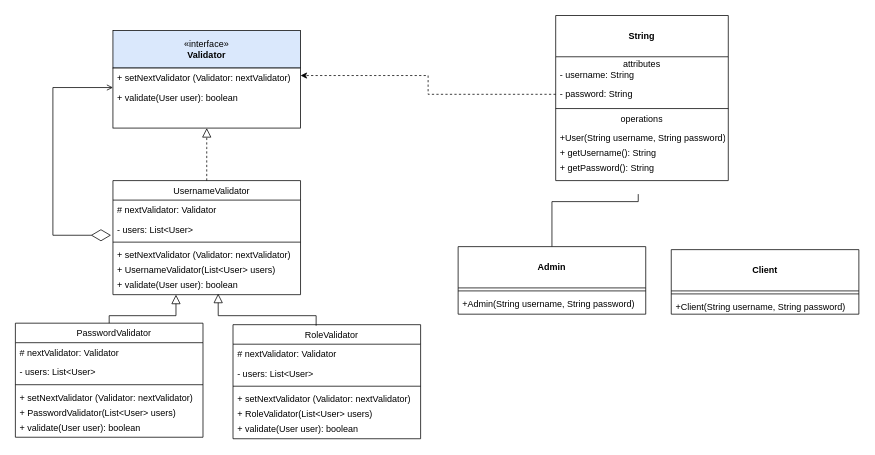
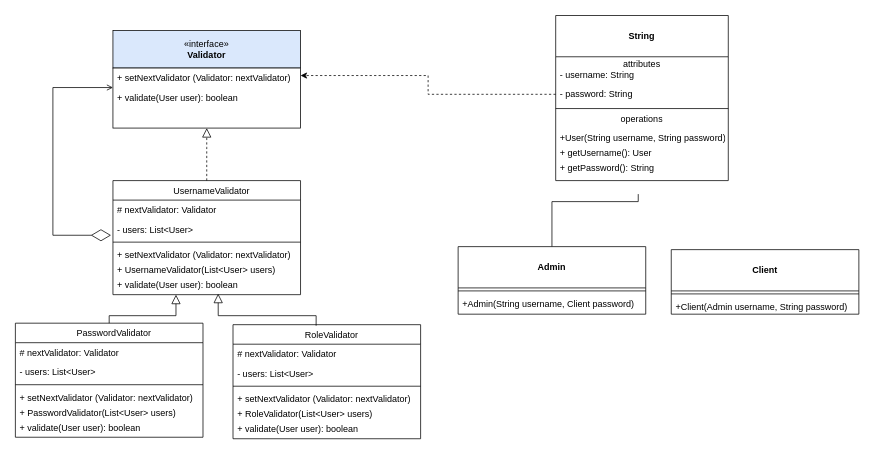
node "+ getUsername(): String": label "+ getUsername(): String" -> "+ getUsername(): User"
node "+Admin(String username, String password)": label "+Admin(String username, String password)" -> "+Admin(String username, Client password)"
node "+Client(String username, String password)": label "+Client(String username, String password)" -> "+Client(Admin username, String password)"
